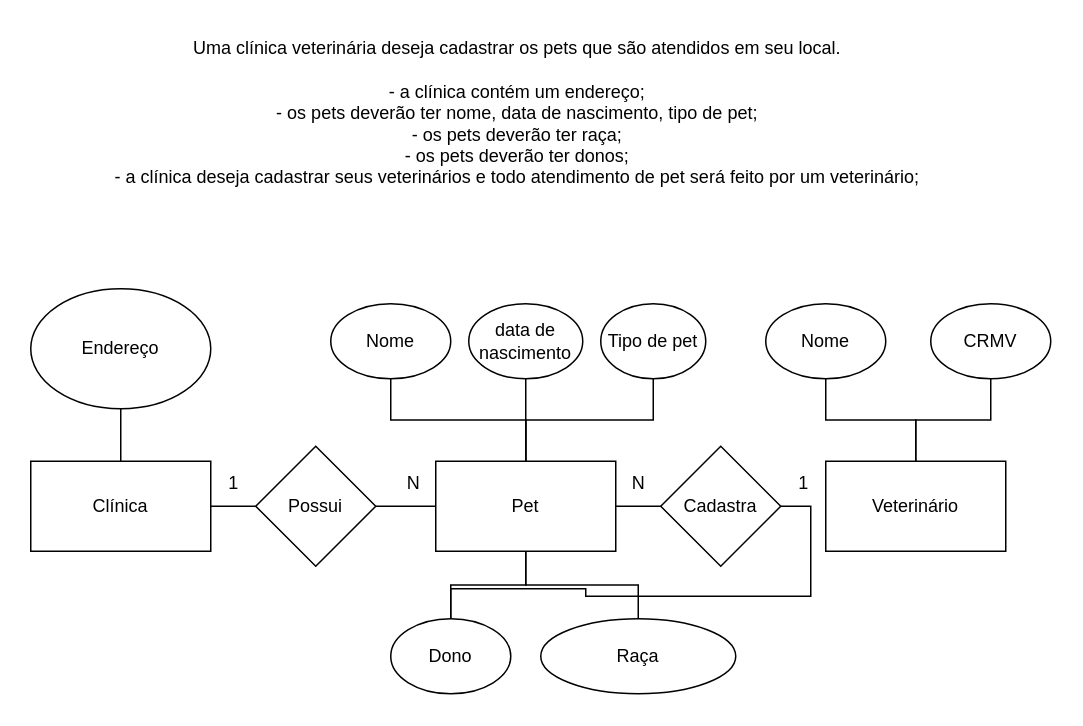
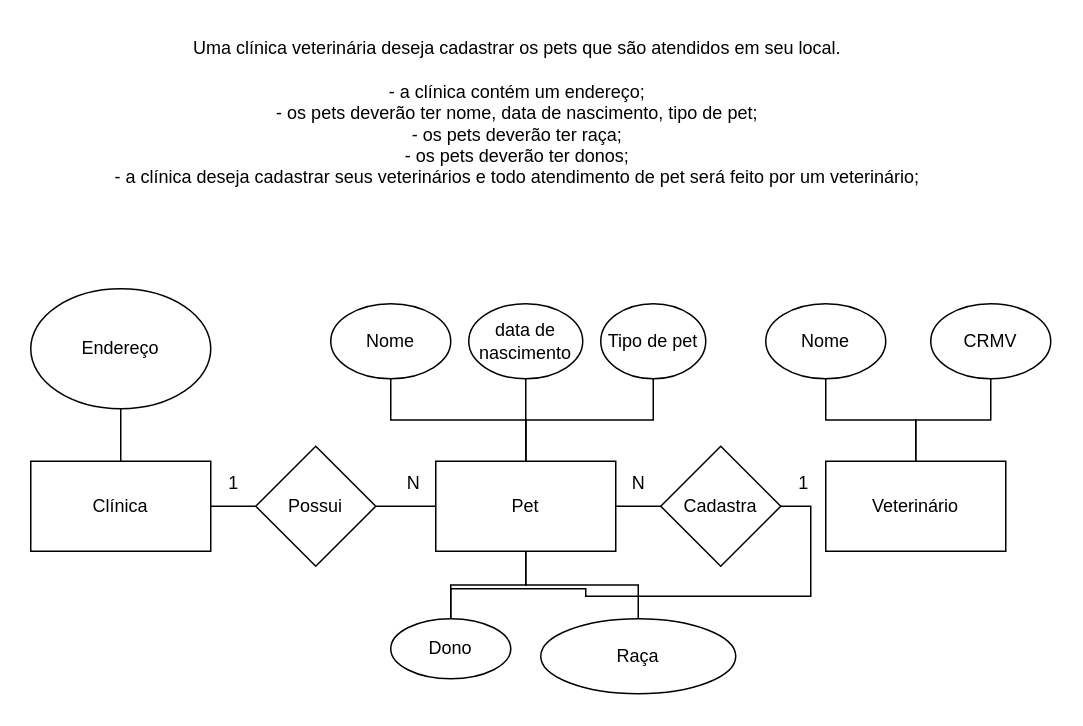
node "Dono": size 120x75 -> 120x60
